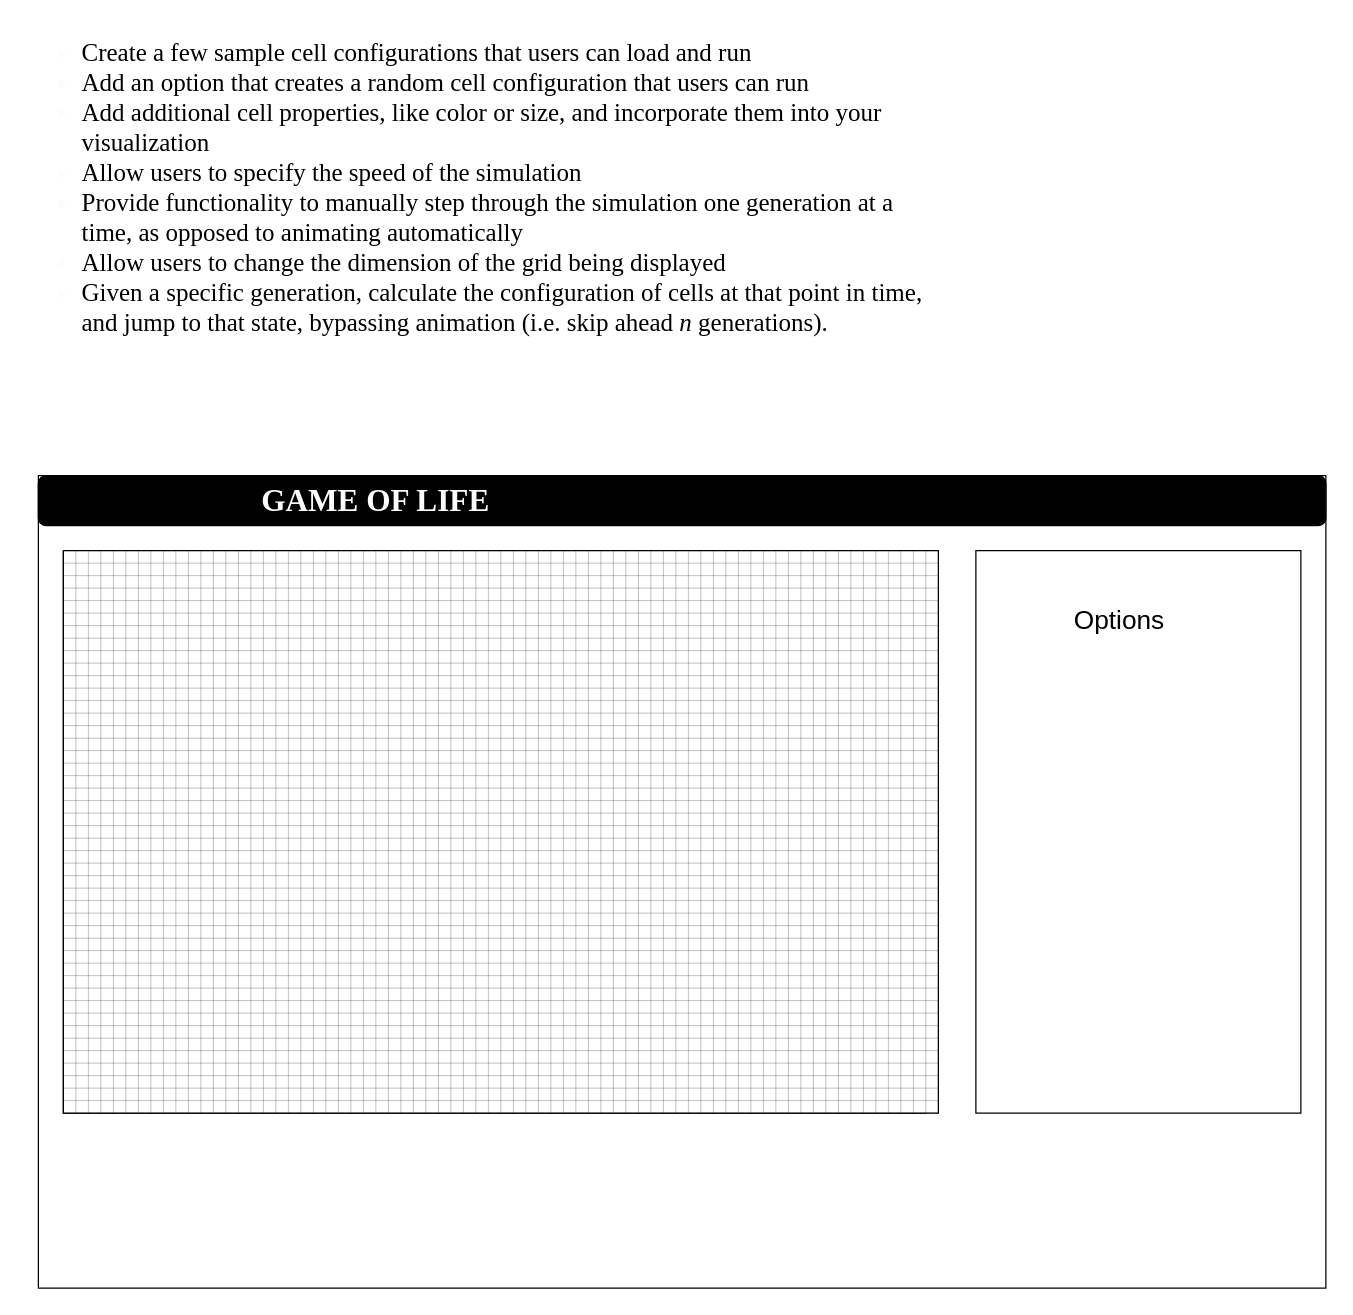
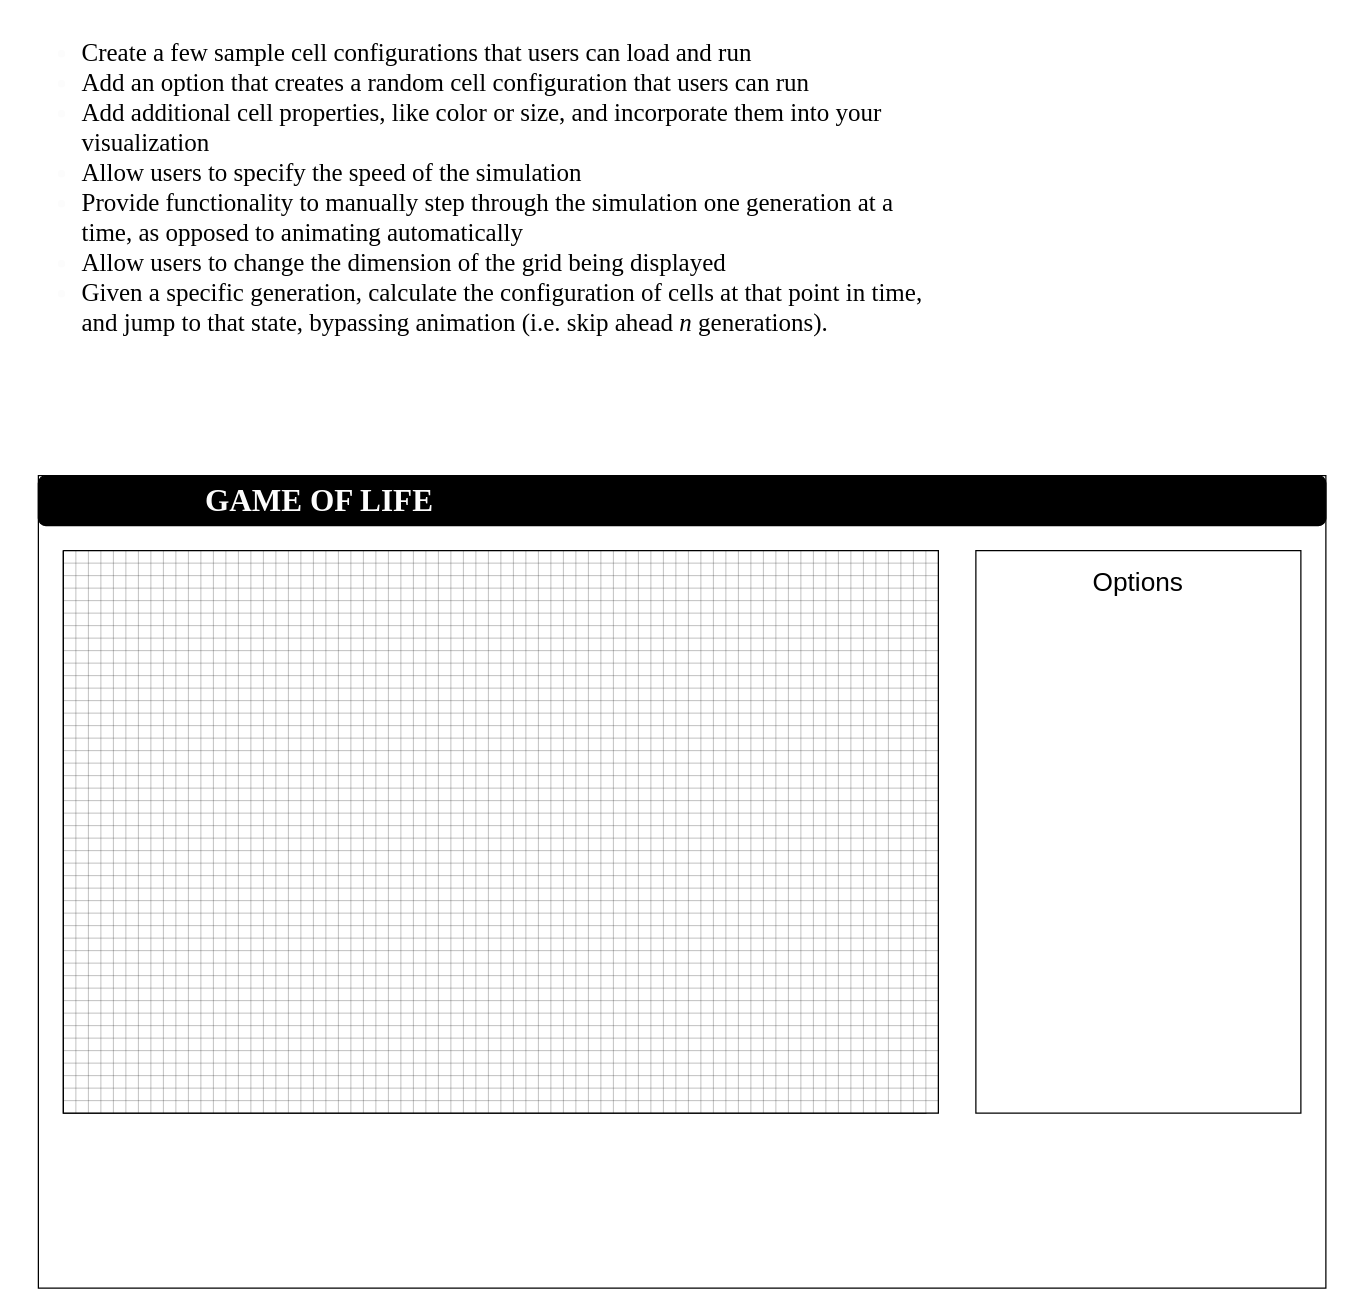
node "GAME OF LIFE": moved (376, 501) -> (319, 501)
node "Options": moved (1119, 619) -> (1138, 582)
